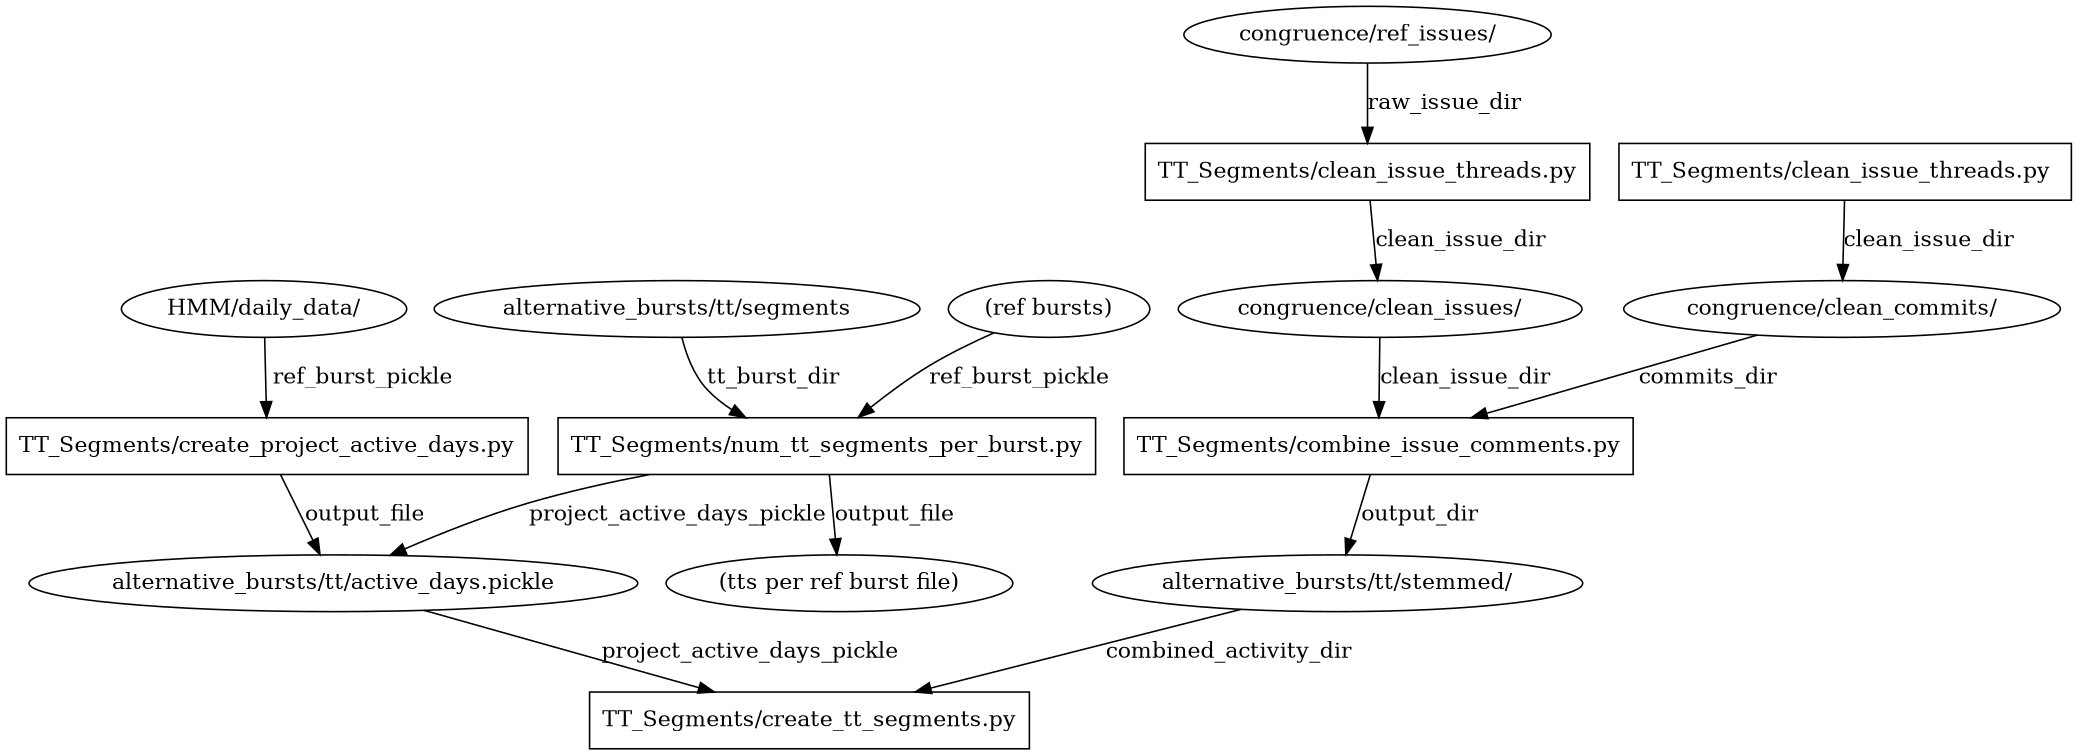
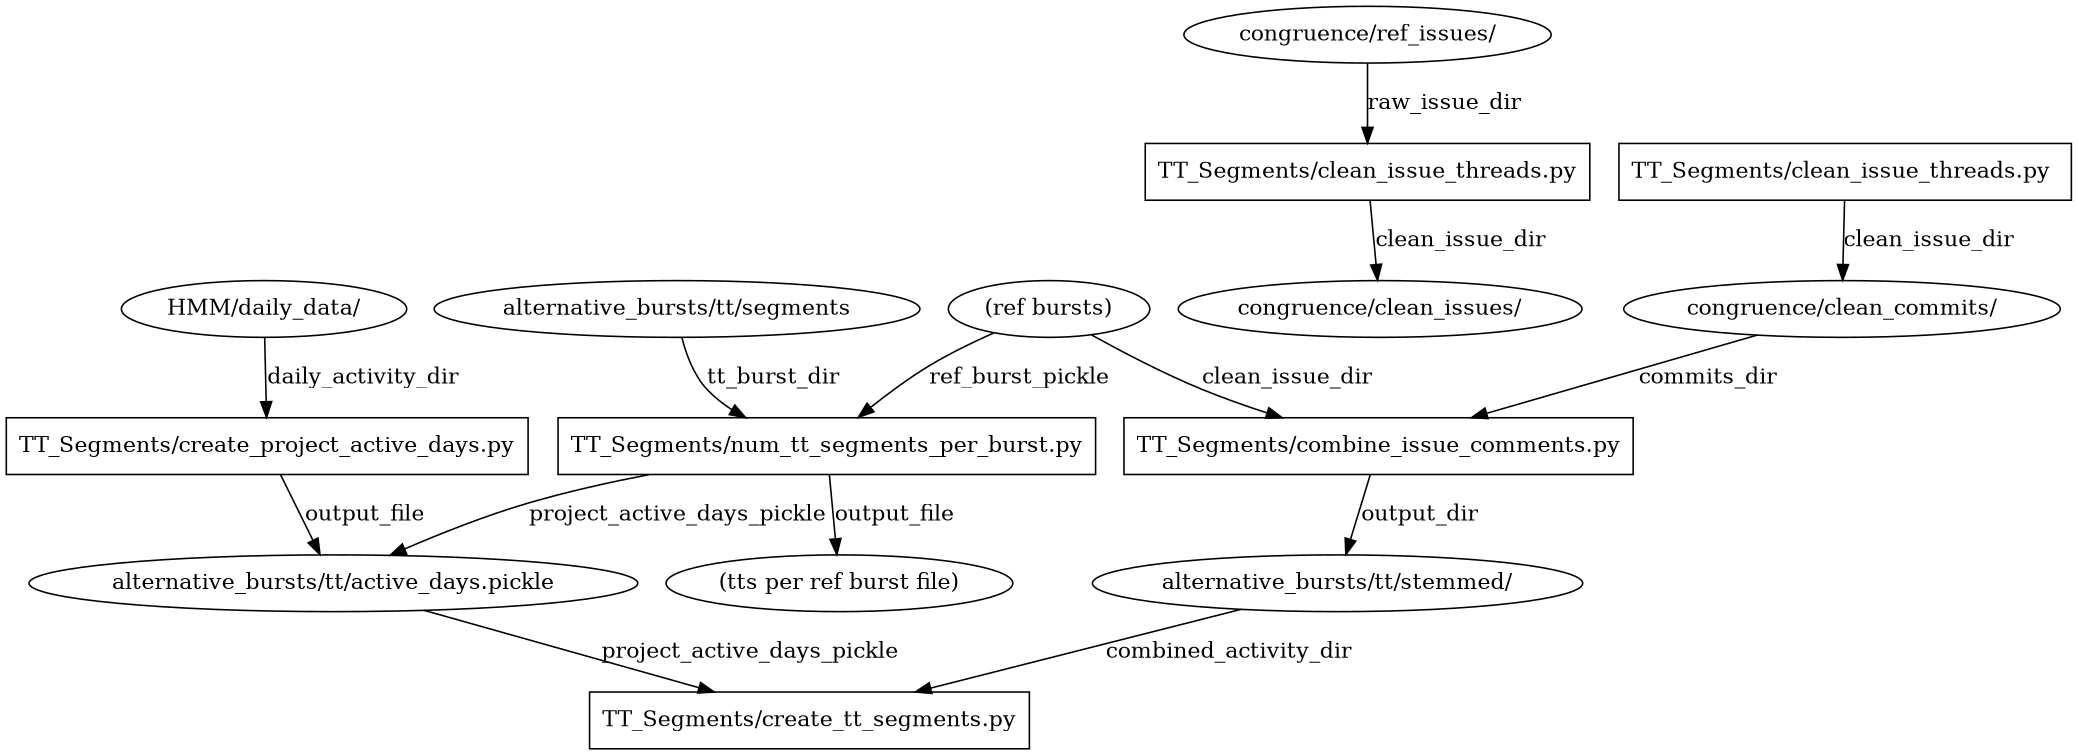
edge "congruence/clean_issues/" -> "TT_Segments/combine_issue_comments.py": now "(ref bursts)" -> "TT_Segments/combine_issue_comments.py"
edge "HMM/daily_data/" -> "TT_Segments/create_project_active_days.py": label "ref_burst_pickle" -> "daily_activity_dir"
